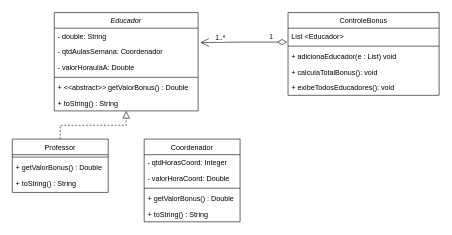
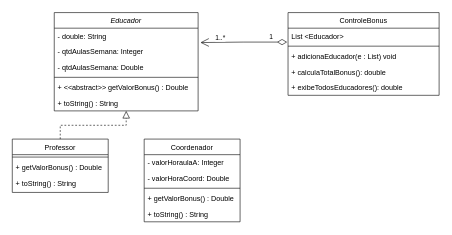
node "- qtdAulasSemana: Coordenador": label "- qtdAulasSemana: Coordenador" -> "- qtdAulasSemana: Integer"
node "- valorHoraulaA: Double": label "- valorHoraulaA: Double" -> "- qtdAulasSemana: Double"
node "+ calculaTotalBonus(): void": label "+ calculaTotalBonus(): void" -> "+ calculaTotalBonus(): double"
node "+ exibeTodosEducadores(): void": label "+ exibeTodosEducadores(): void" -> "+ exibeTodosEducadores(): double"
node "- qtdHorasCoord: Integer": label "- qtdHorasCoord: Integer" -> "- valorHoraulaA: Integer"
